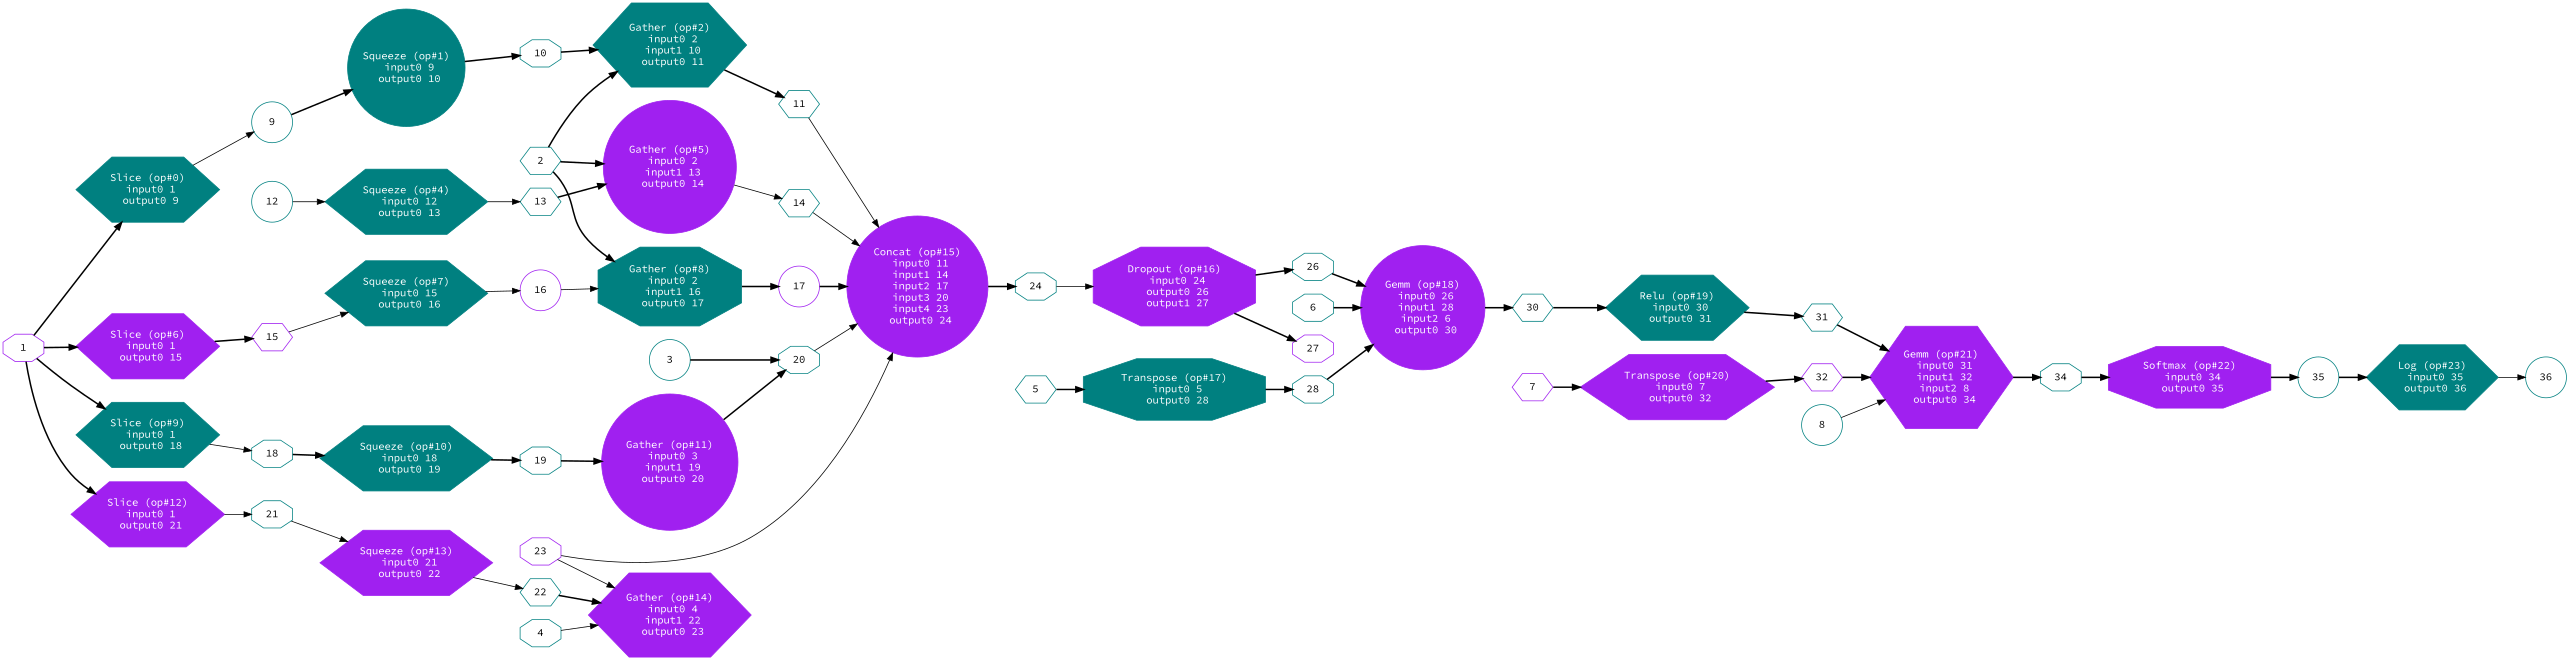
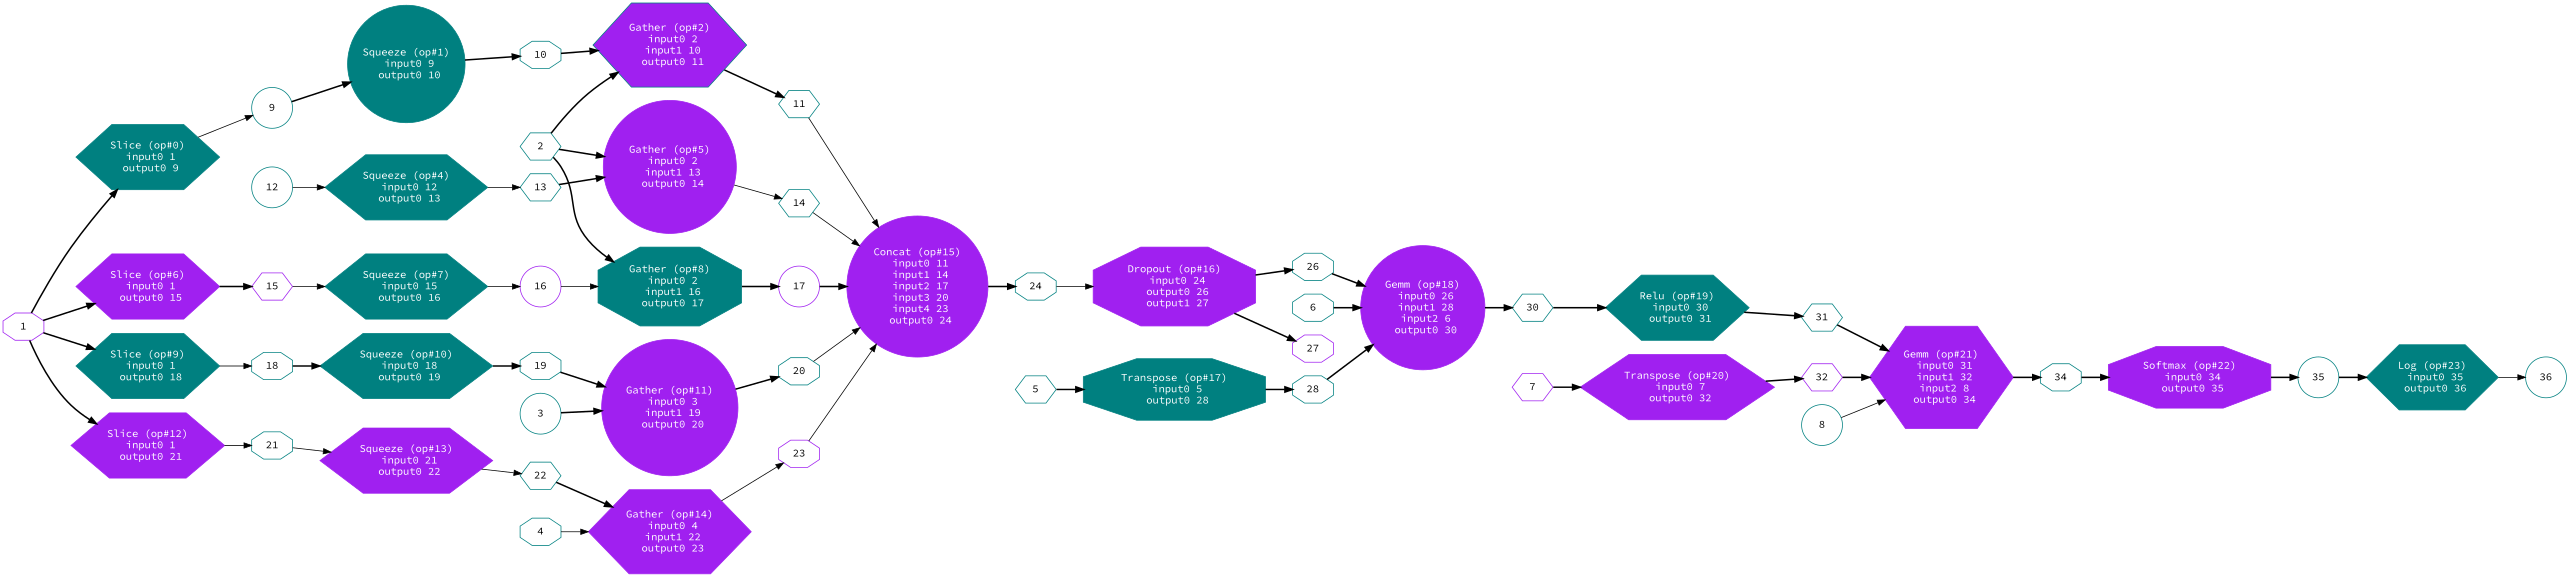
node "Gather (op#2) input0 2 input1 10 output0 11": fillcolor teal -> purple
edge "3" -> "20": now "3" -> "Gather (op#11) input0 3 input1 19 output0 20"
edge "23" -> "Gather (op#14) input0 4 input1 22 output0 23": reversed
